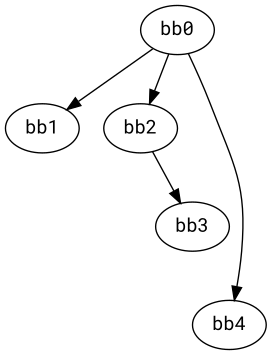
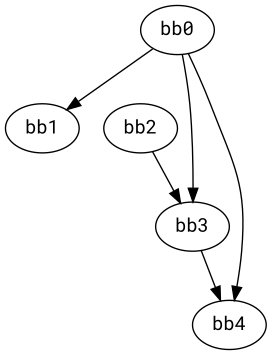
edge "bb0" -> "bb2": now "bb0" -> "bb3"
edge "bb3" -> "bb4": added
